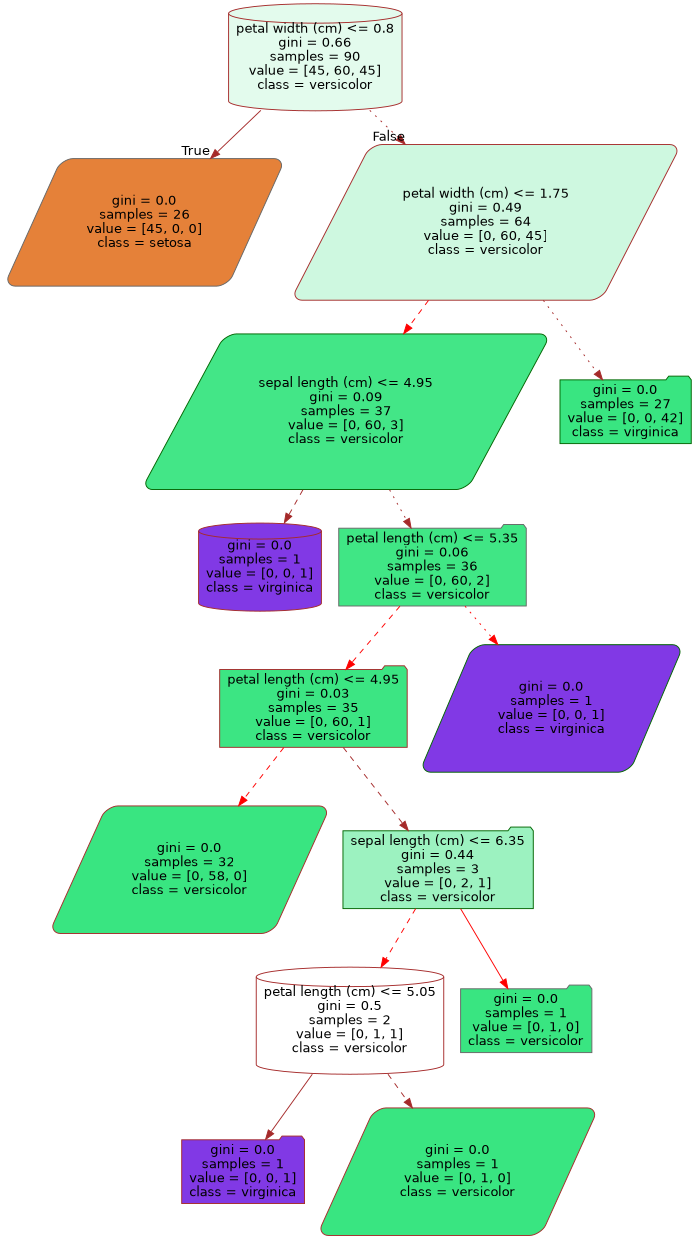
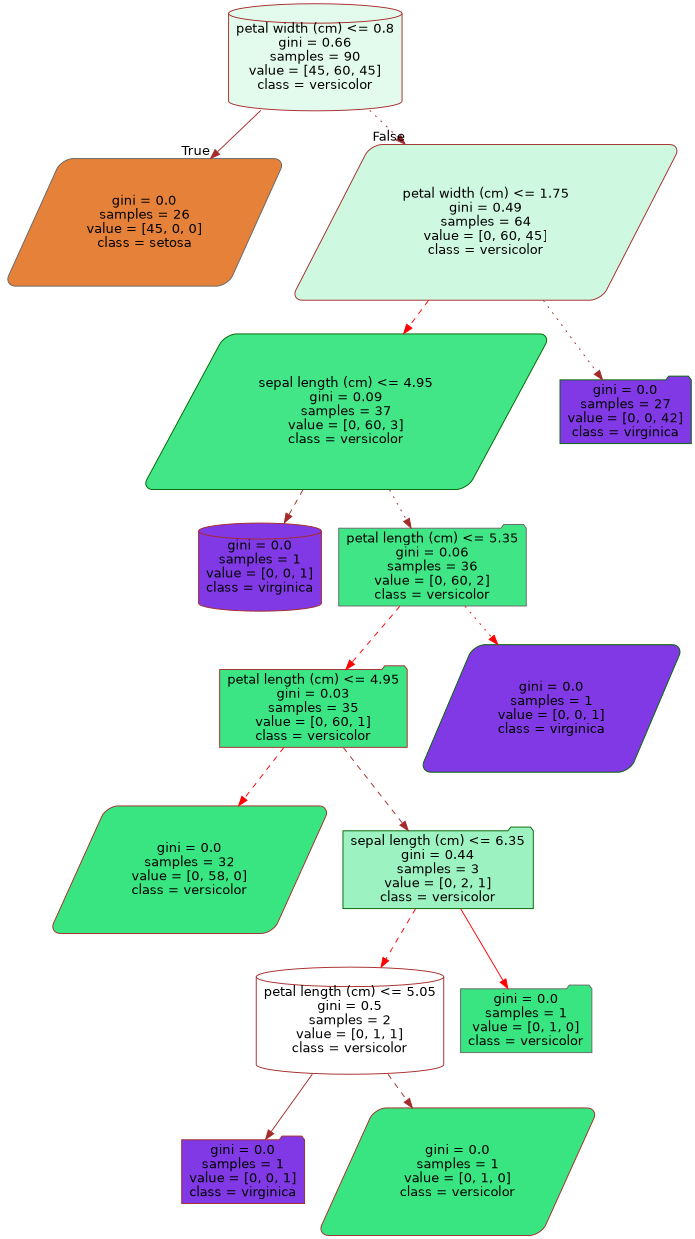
node "gini = 0.0 samples = 27 value = [0, 0, 42] class = virginica": fillcolor #39e581 -> #8139e5
